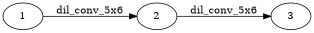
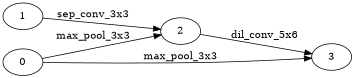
edge "1" -> "2": label "dil_conv_5x6" -> "sep_conv_3x3"
node "0": added
